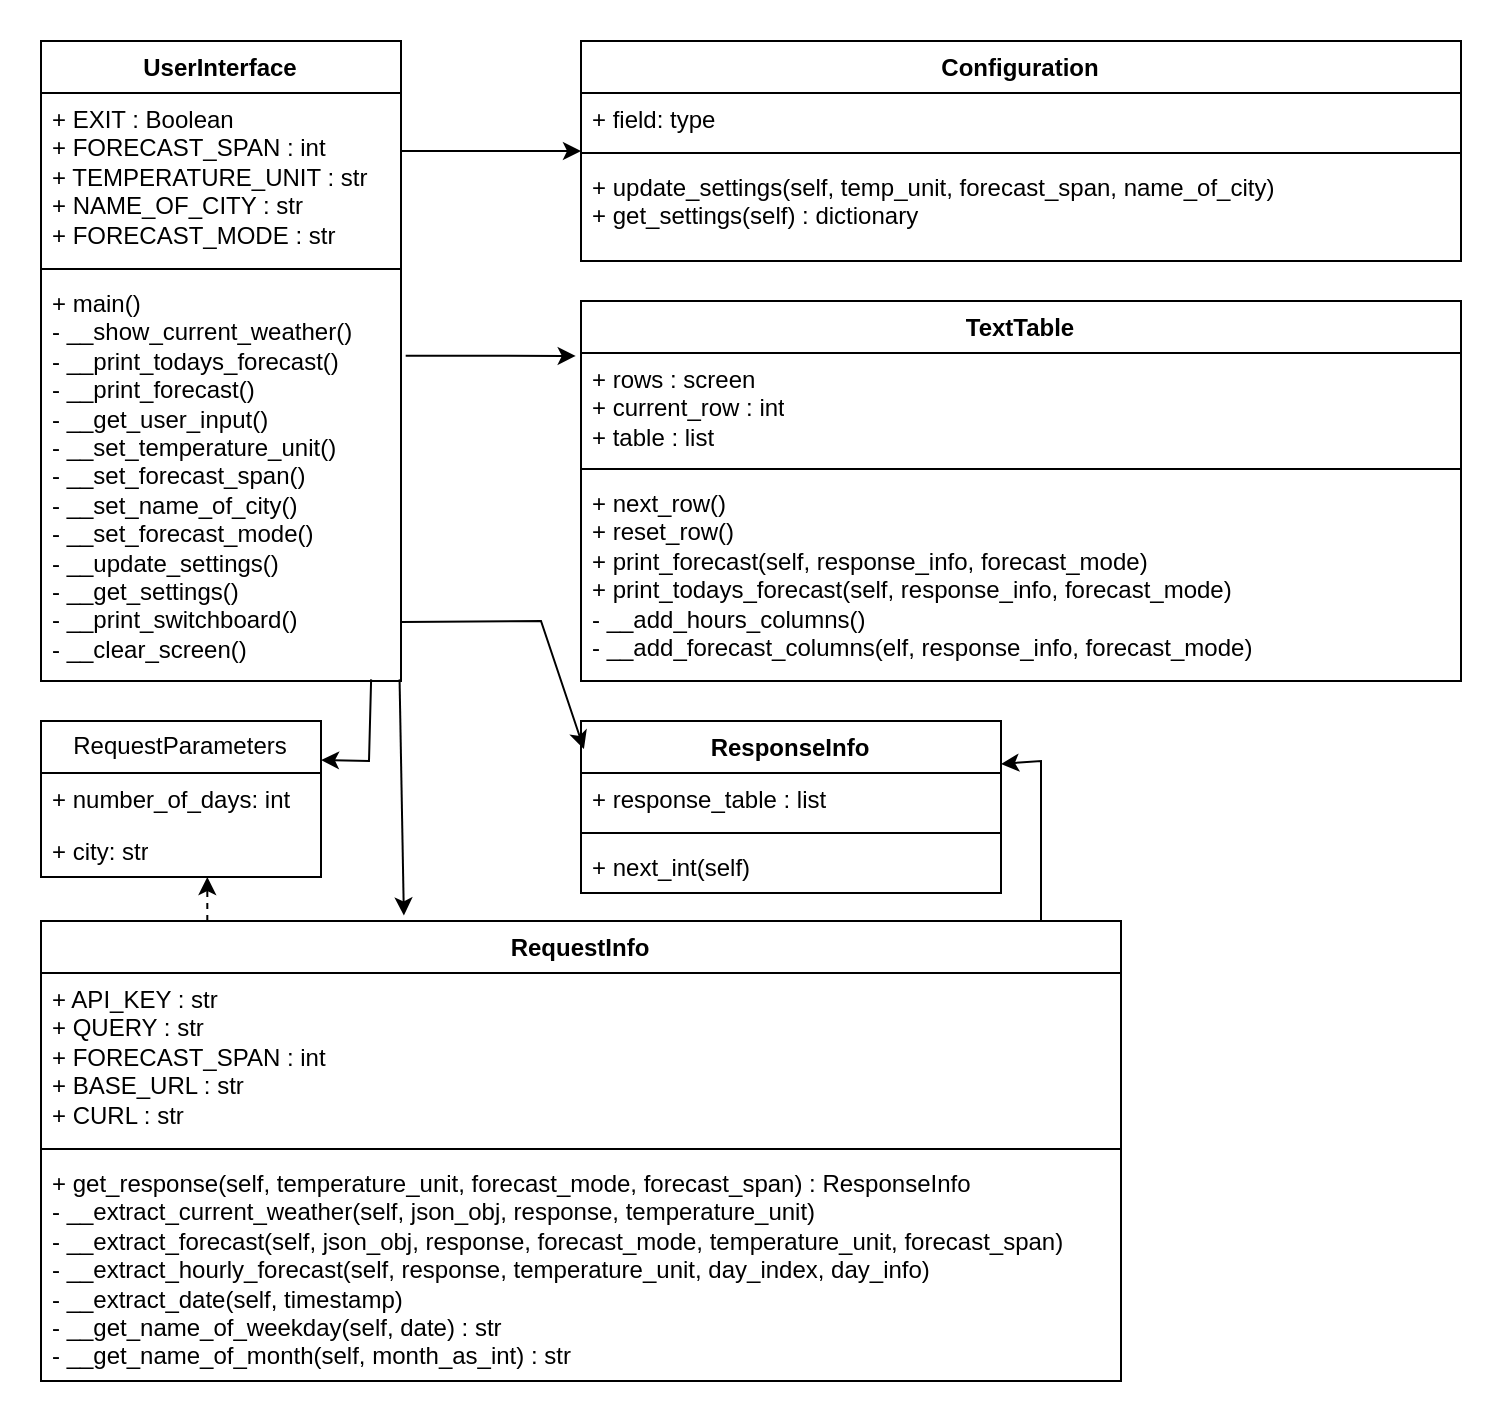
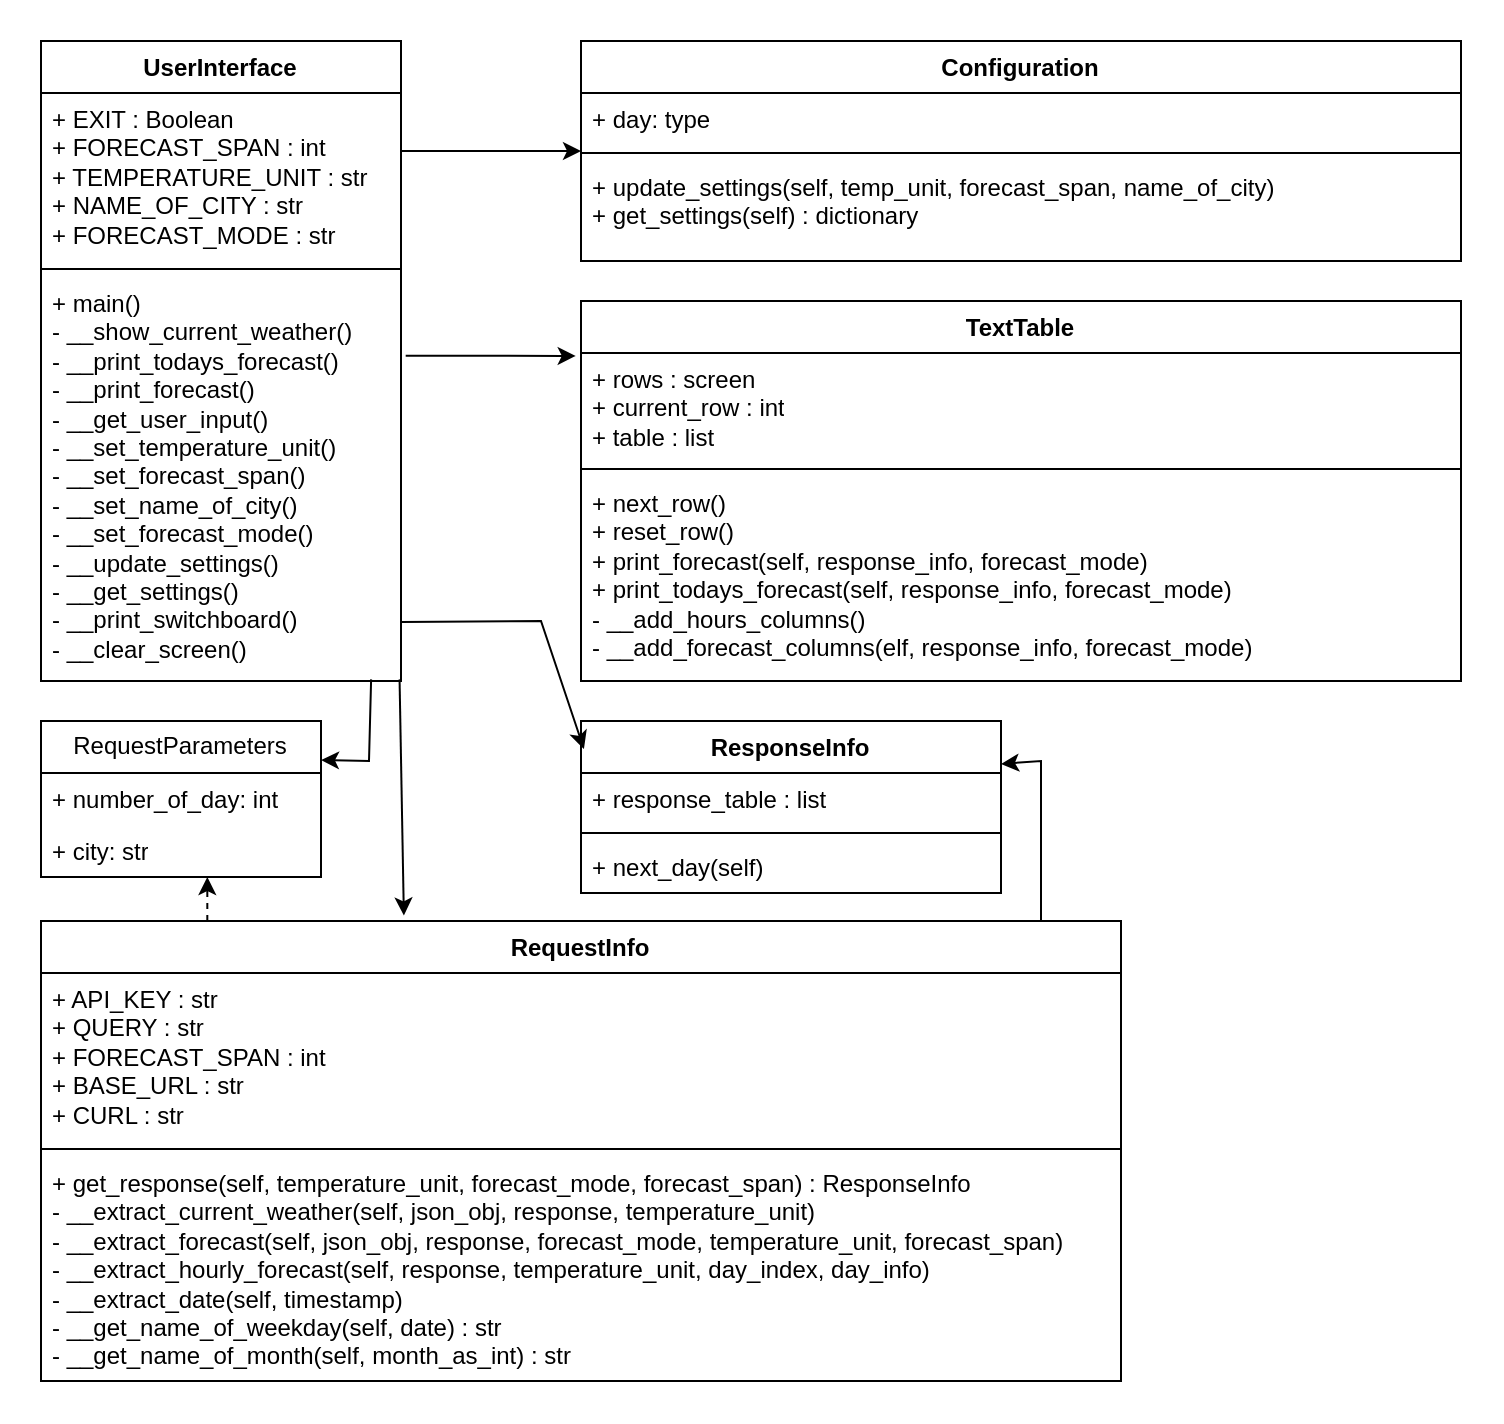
node "+ field: type": label "+ field: type" -> "+ day: type"
node "+ number_of_days: int": label "+ number_of_days: int" -> "+ number_of_day: int"
node "+ next_int(self)": label "+ next_int(self)" -> "+ next_day(self)"
